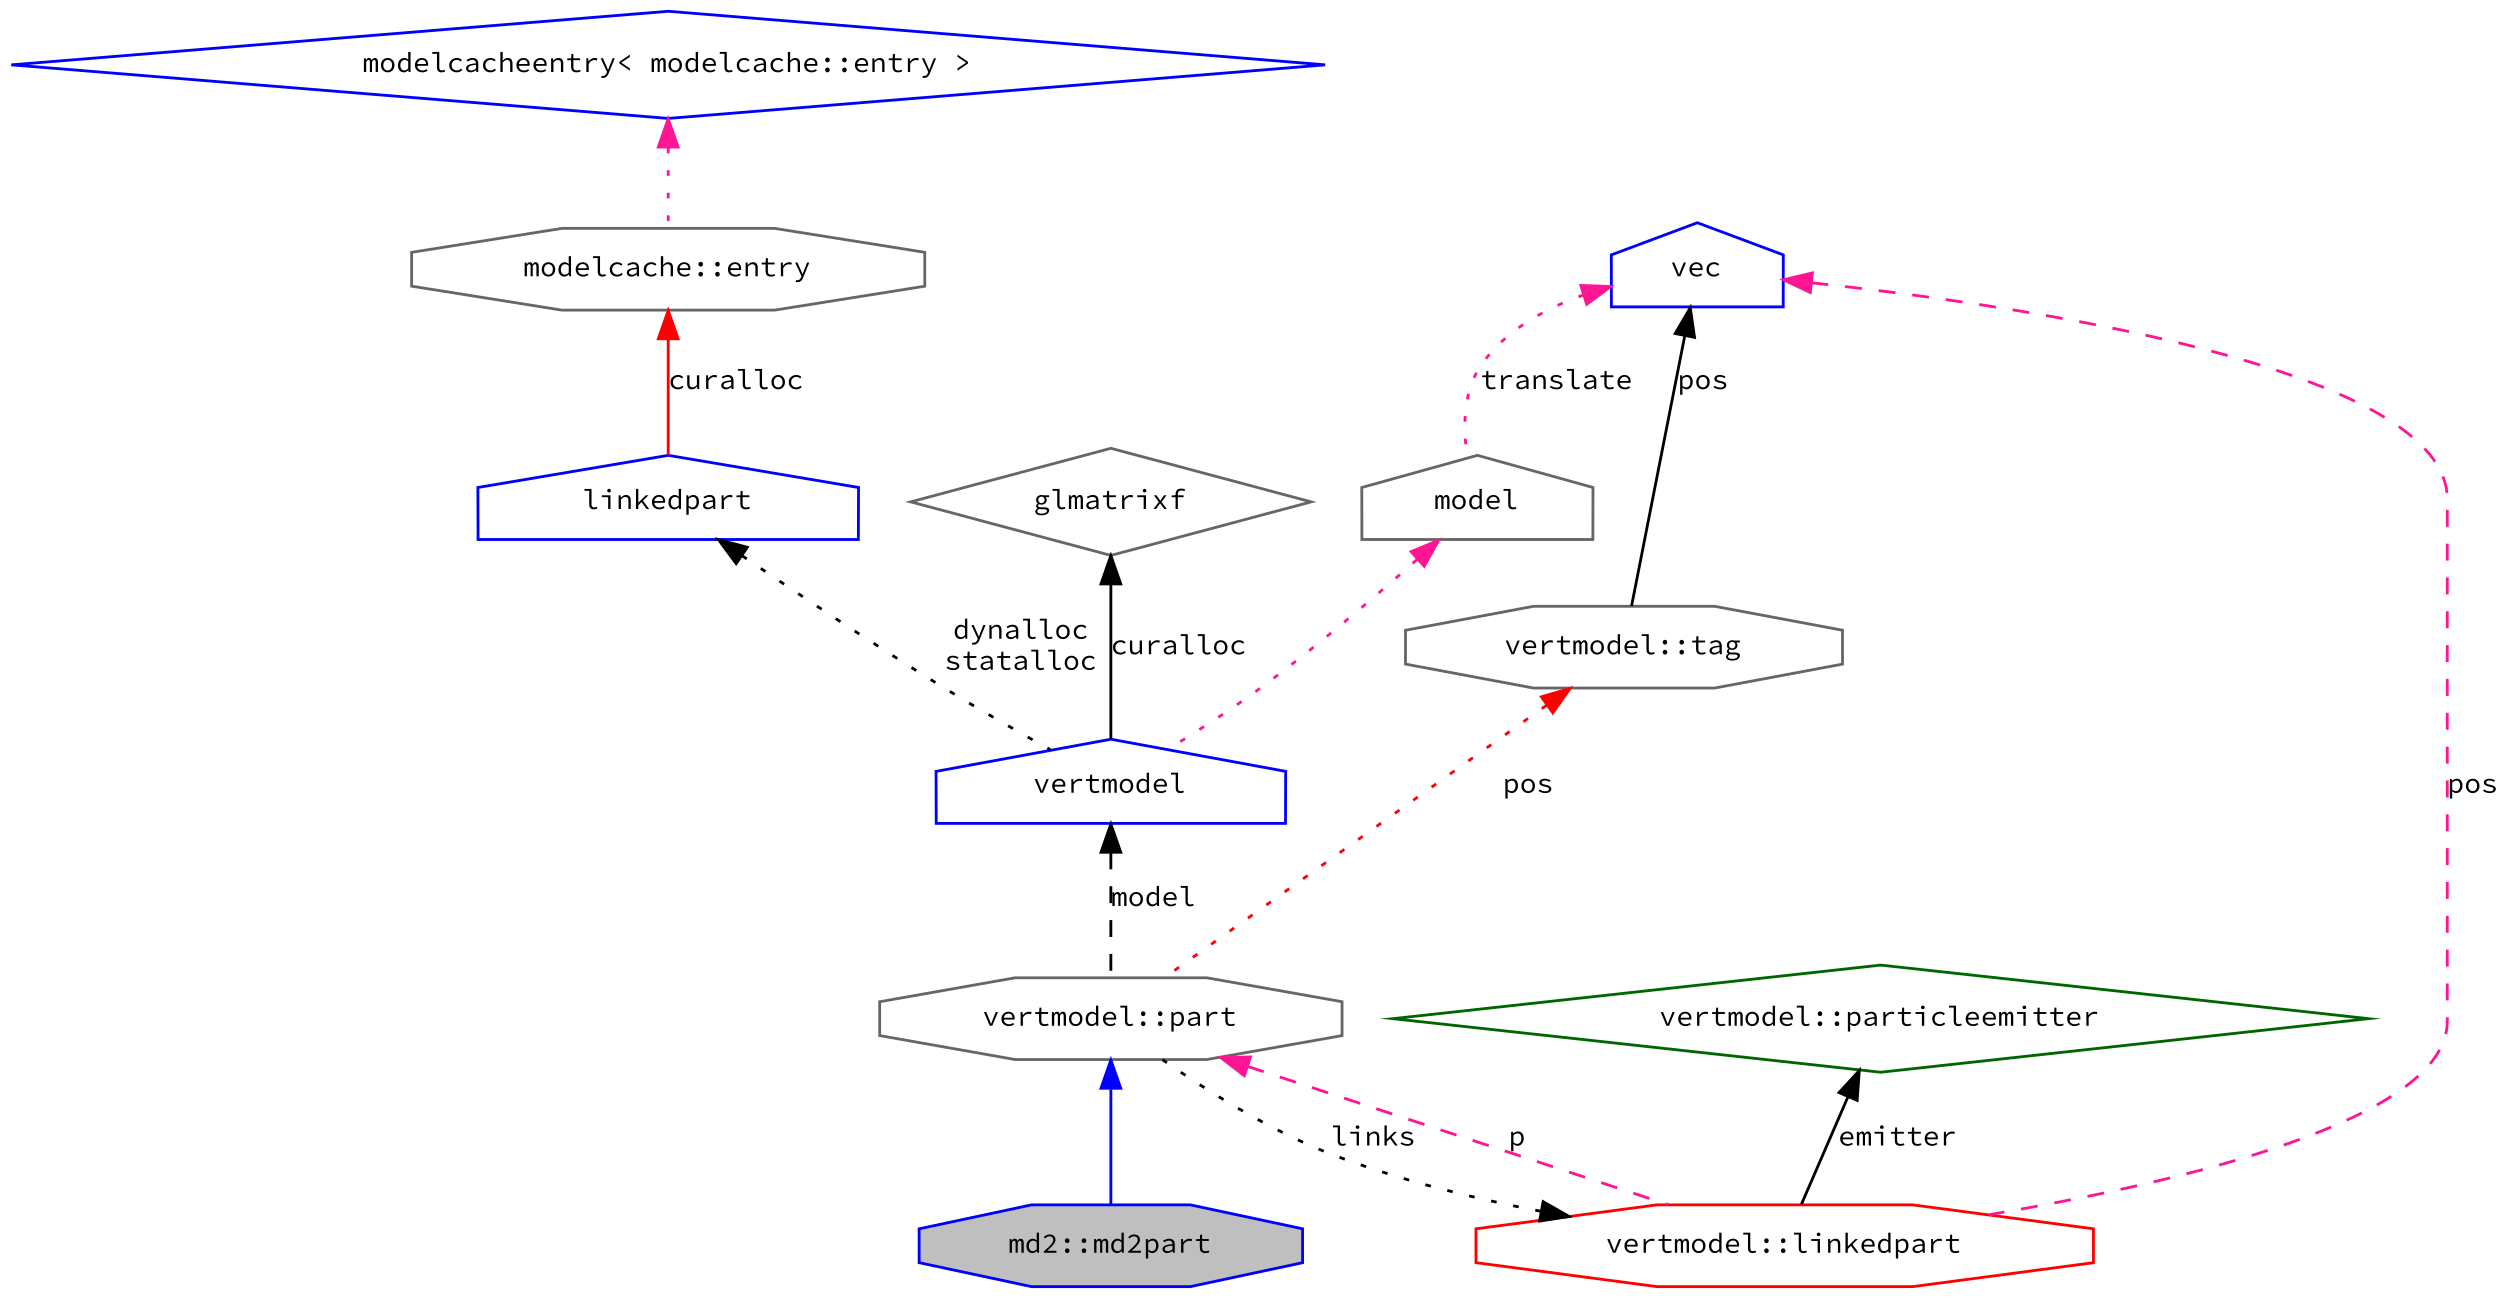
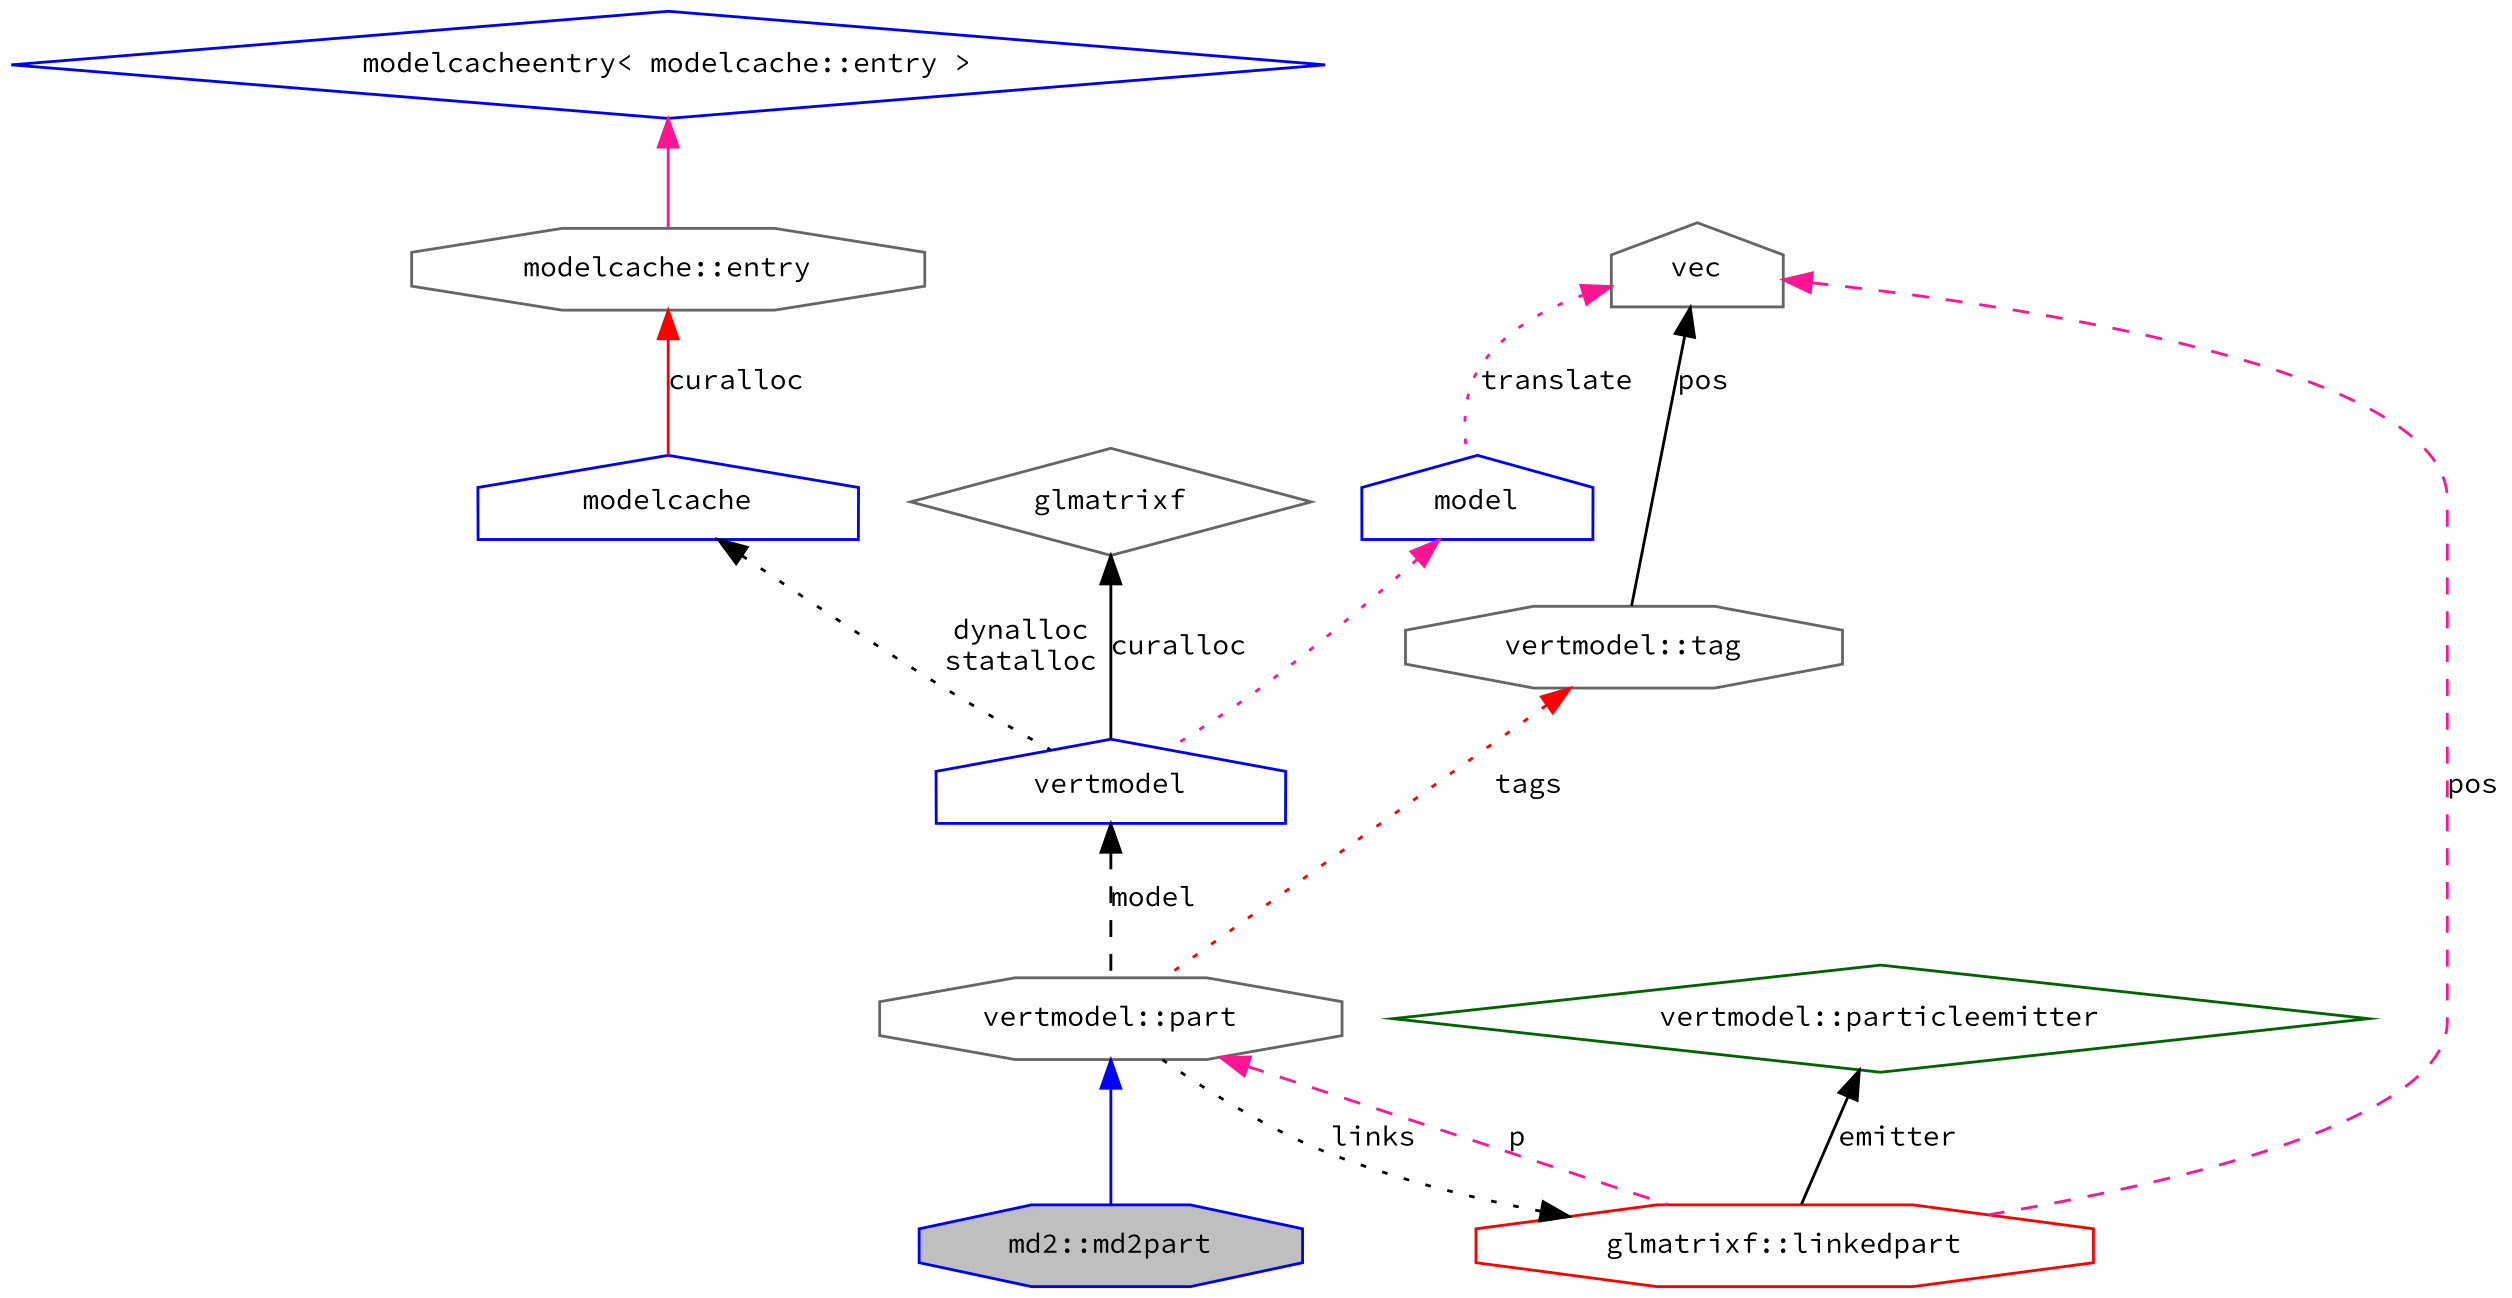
edge "modelcache::entry" -> "modelcacheentry< modelcache::entry >": style dotted -> solid
node "vec": color blue -> gray40
node "linkedpart": label "linkedpart" -> "modelcache"
node "model": color gray40 -> blue
edge "vertmodel::part" -> "vertmodel::tag": label "pos" -> "tags"
node "vertmodel::linkedpart": label "vertmodel::linkedpart" -> "glmatrixf::linkedpart"
